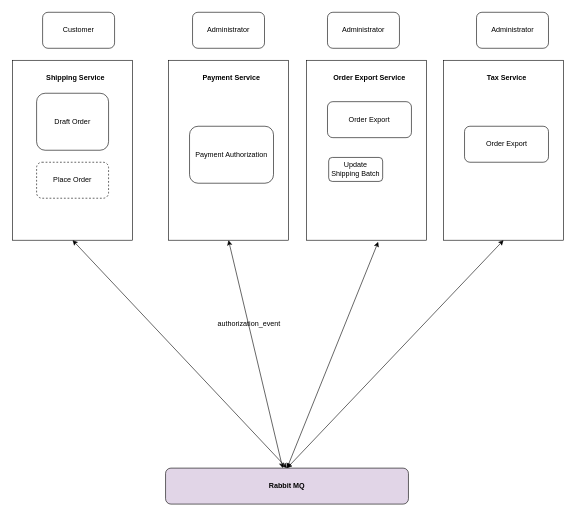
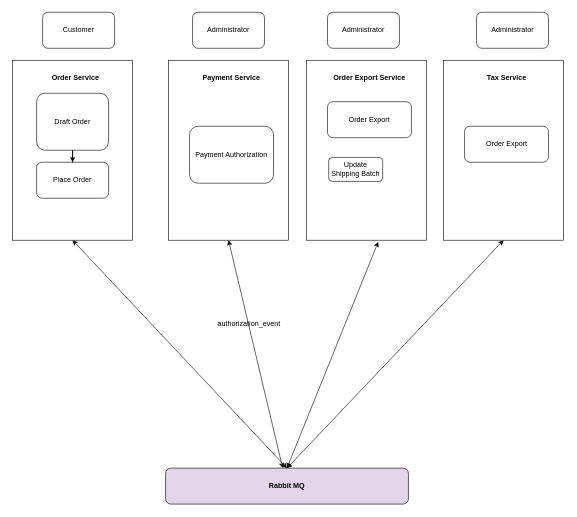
node "Shipping Service": label "Shipping Service" -> "Order Service"
edge "Draft Order" -> "Place Order": added
node "Place Order": style dashed -> solid
